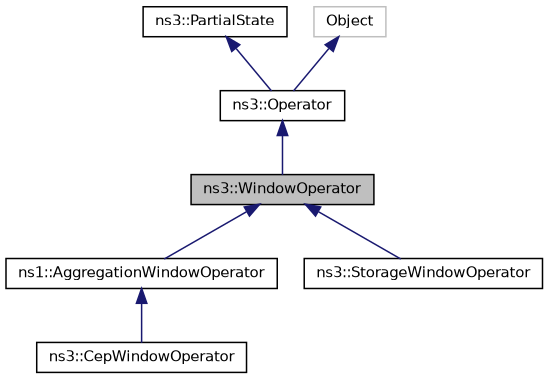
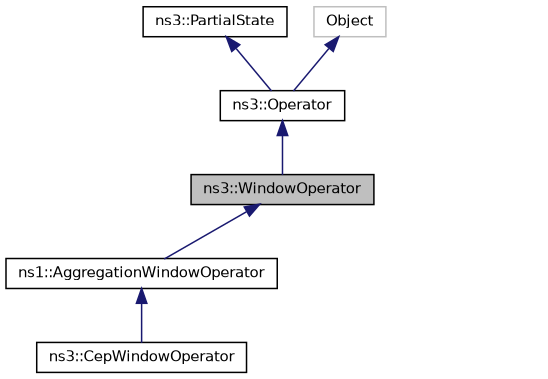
node "ns3::StorageWindowOperator": removed
